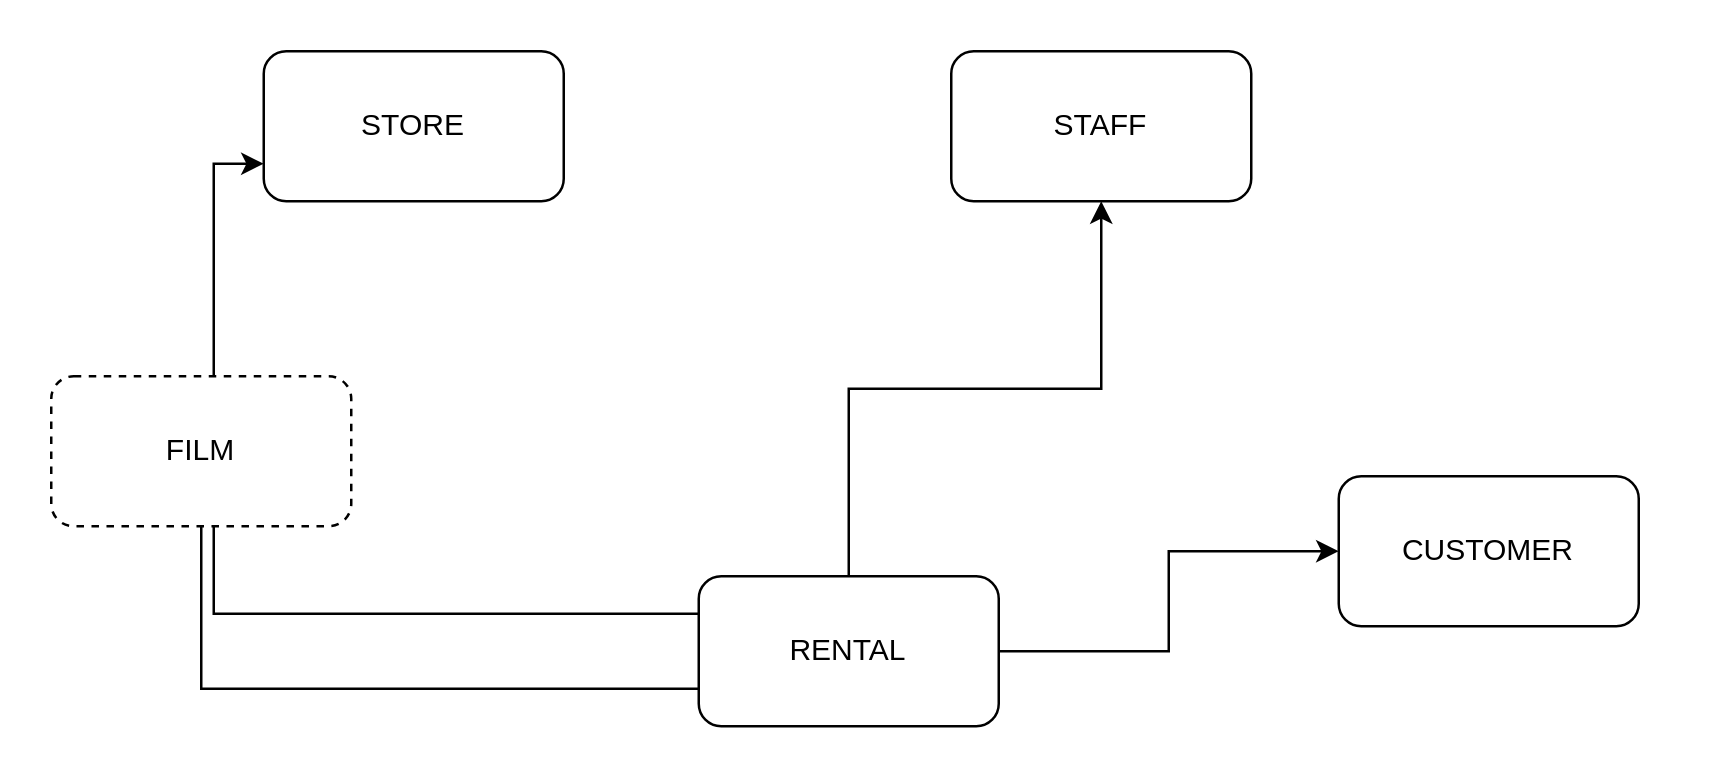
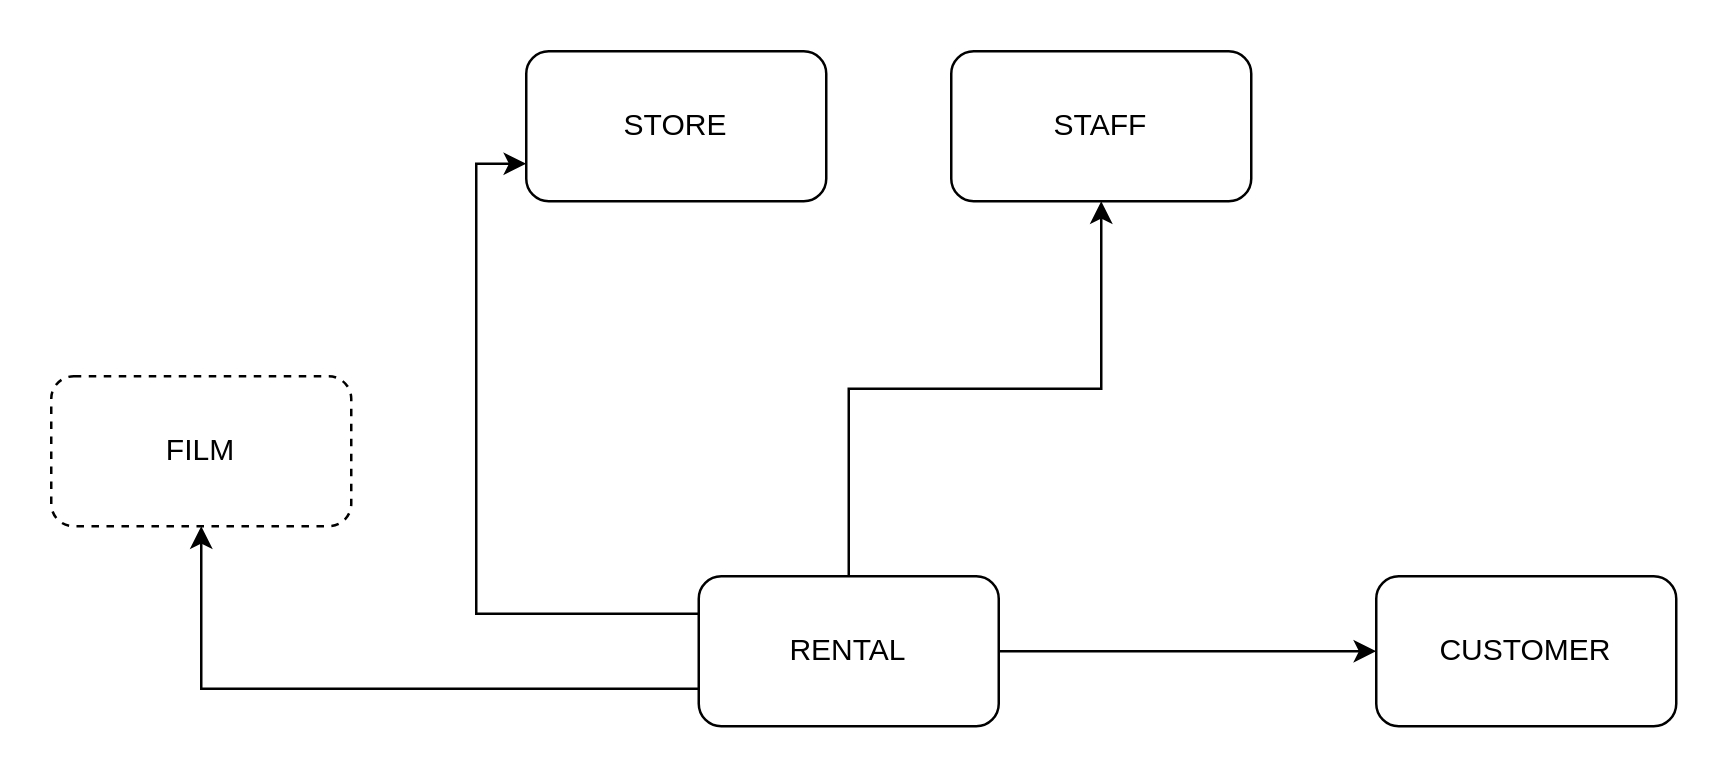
node "STORE": moved (414, 126) -> (676, 126)
edge "FILM" -- "RENTAL": arrowhead none -> classic
node "CUSTOMER": moved (1489, 551) -> (1526, 651)
